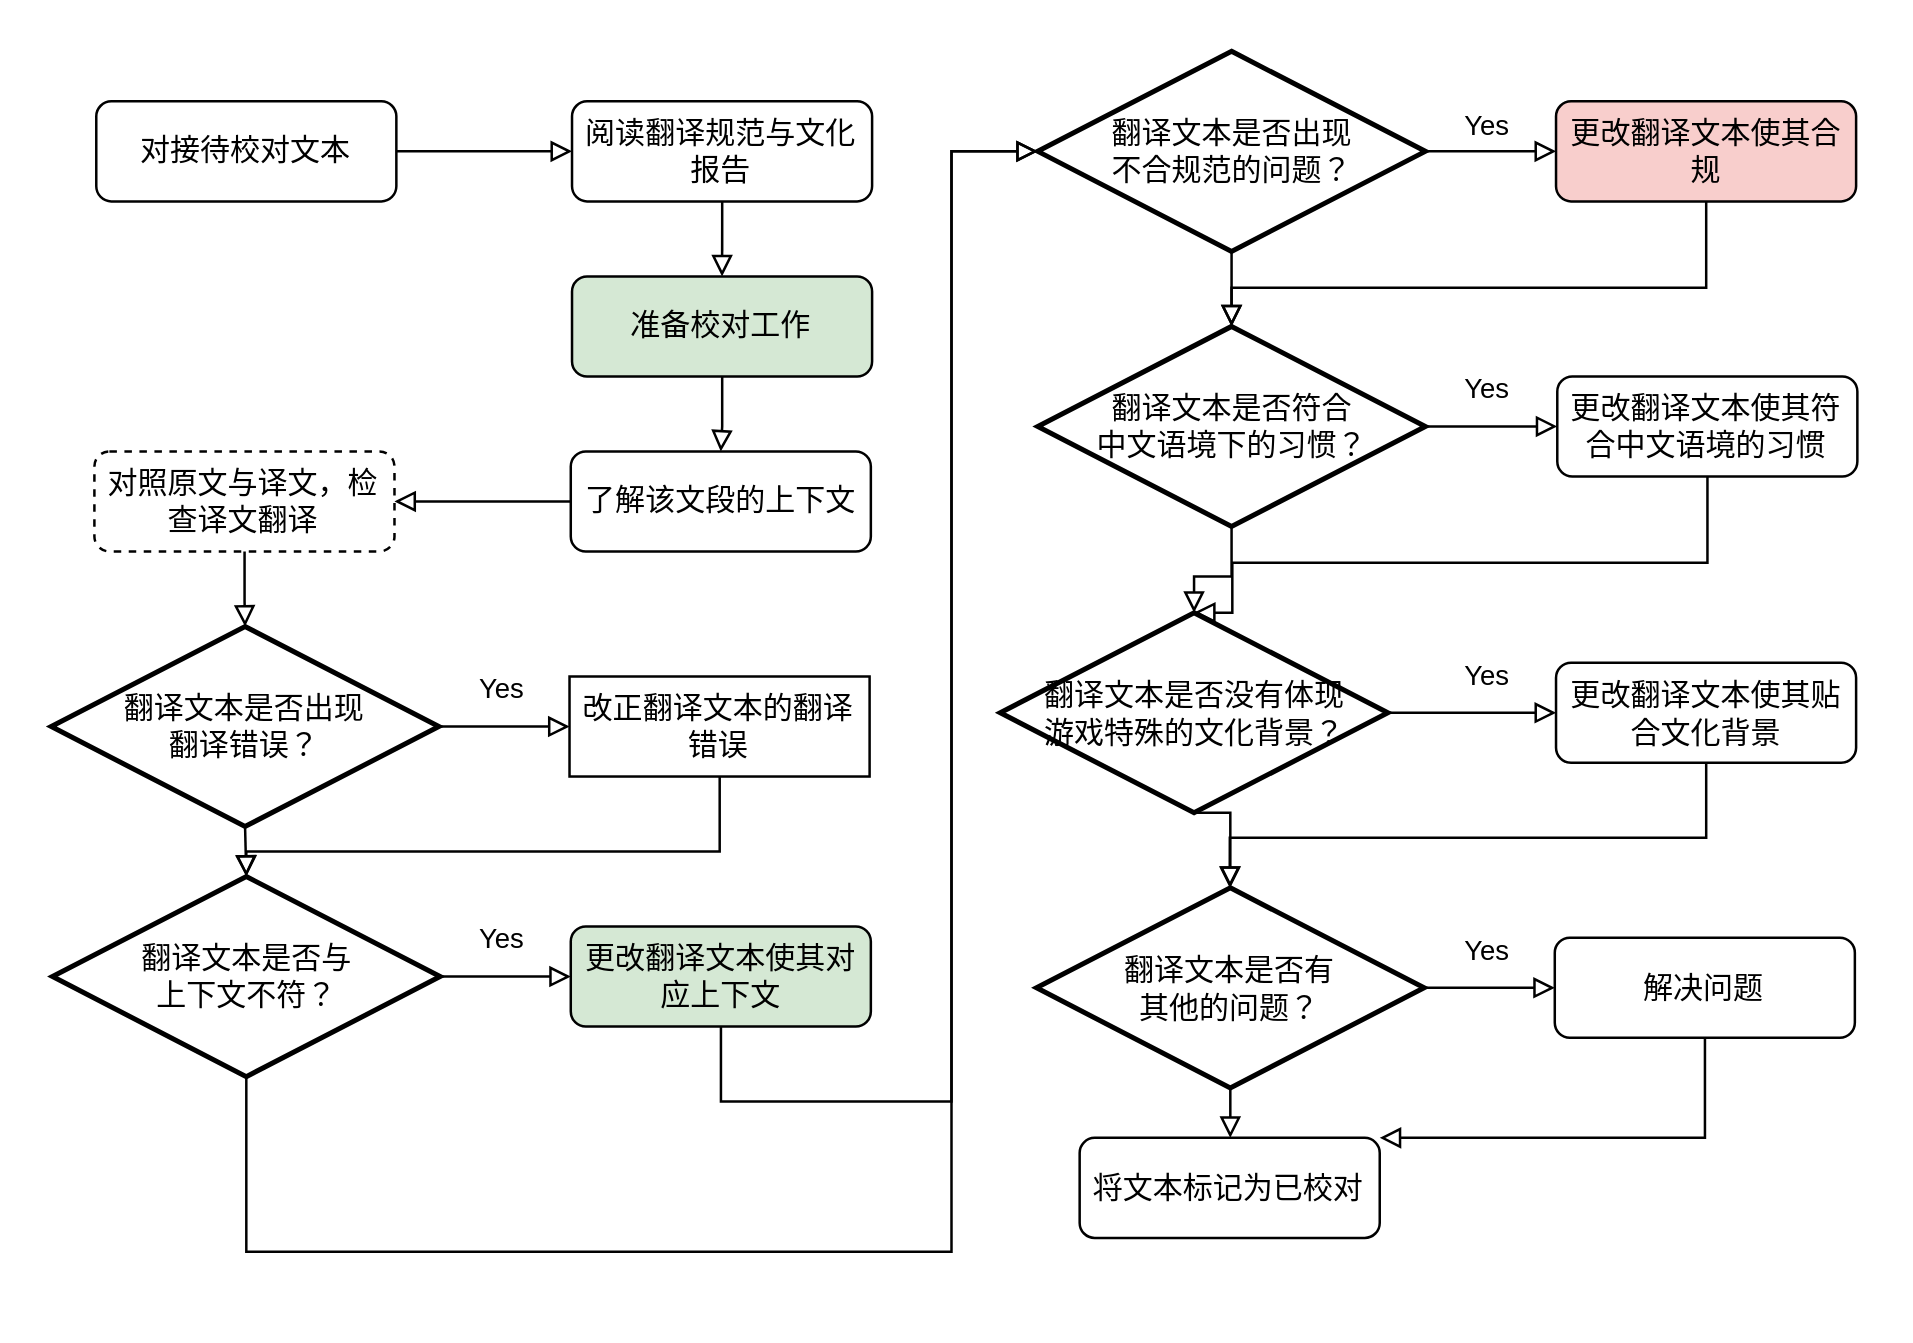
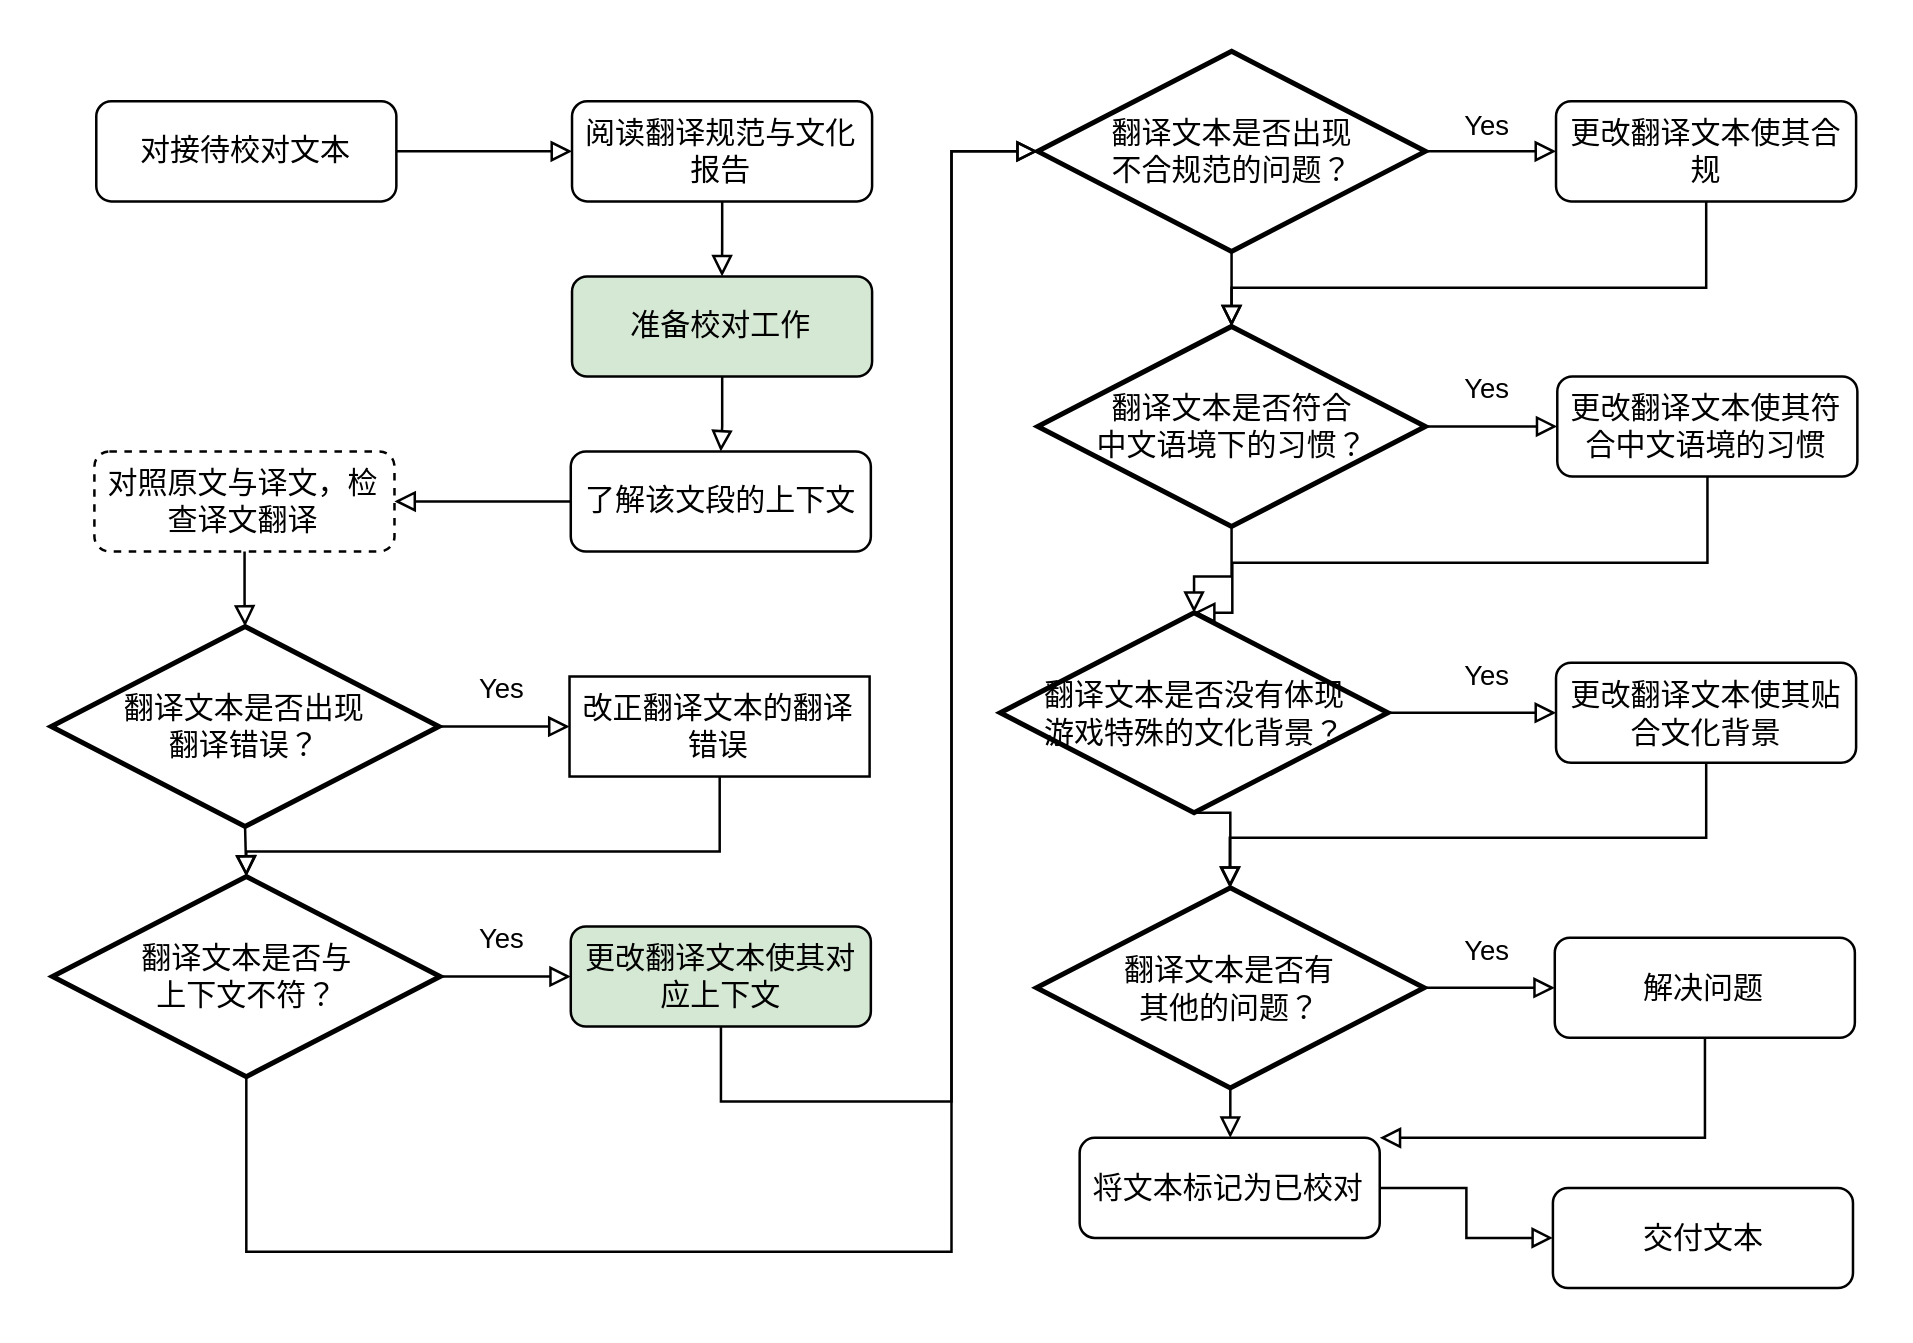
node "更改翻译文本使其合规": fillcolor #f8cecc -> #ffffff
edge "将文本标记为已校对" -> "交付文本": added
node "交付文本": added
